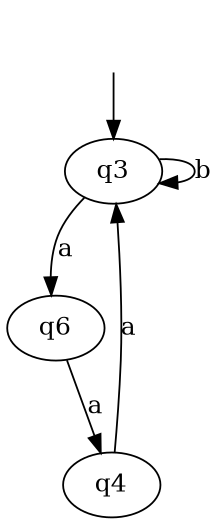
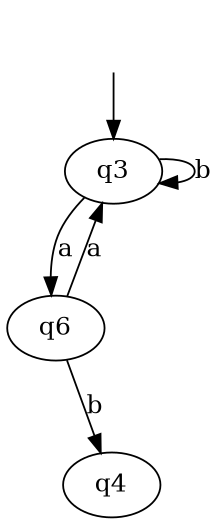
edge "q4" -> "q3": now "q6" -> "q3"
edge "q6" -> "q4": label "a" -> "b"
